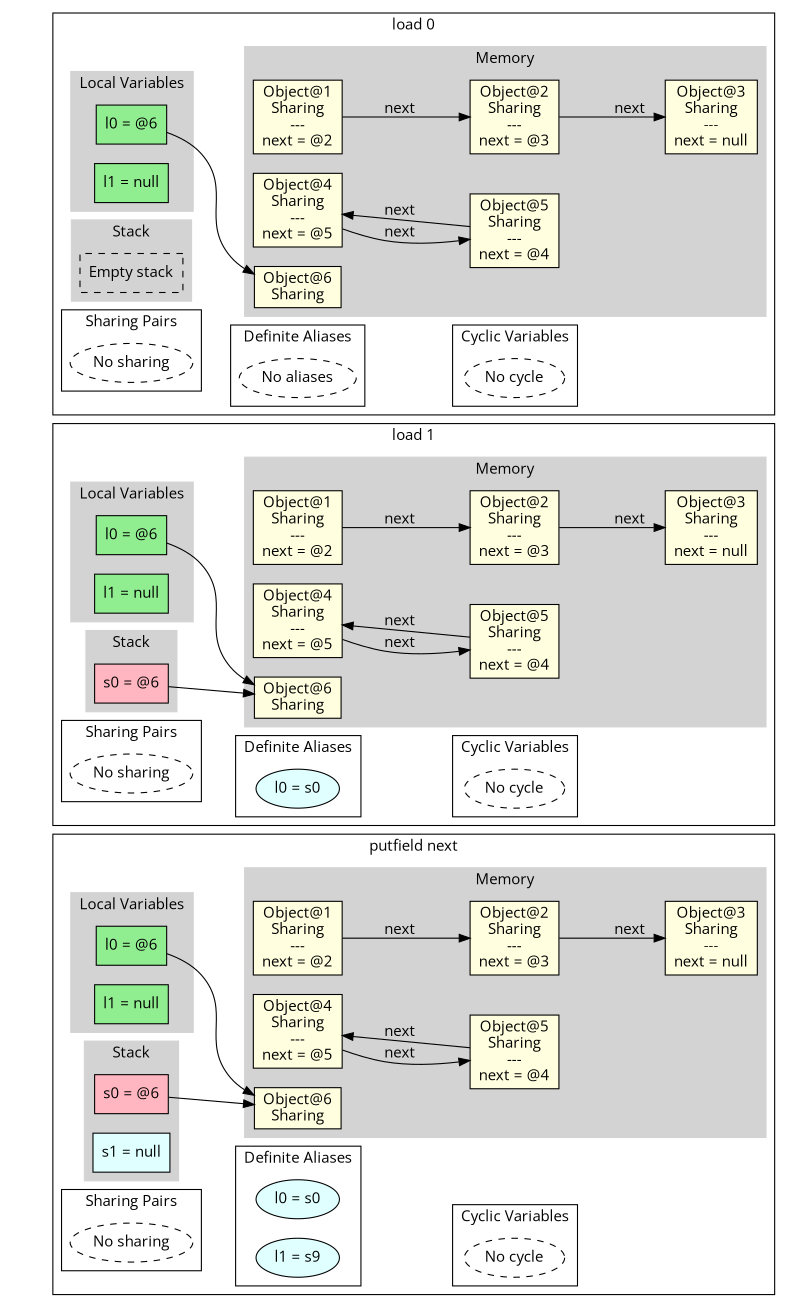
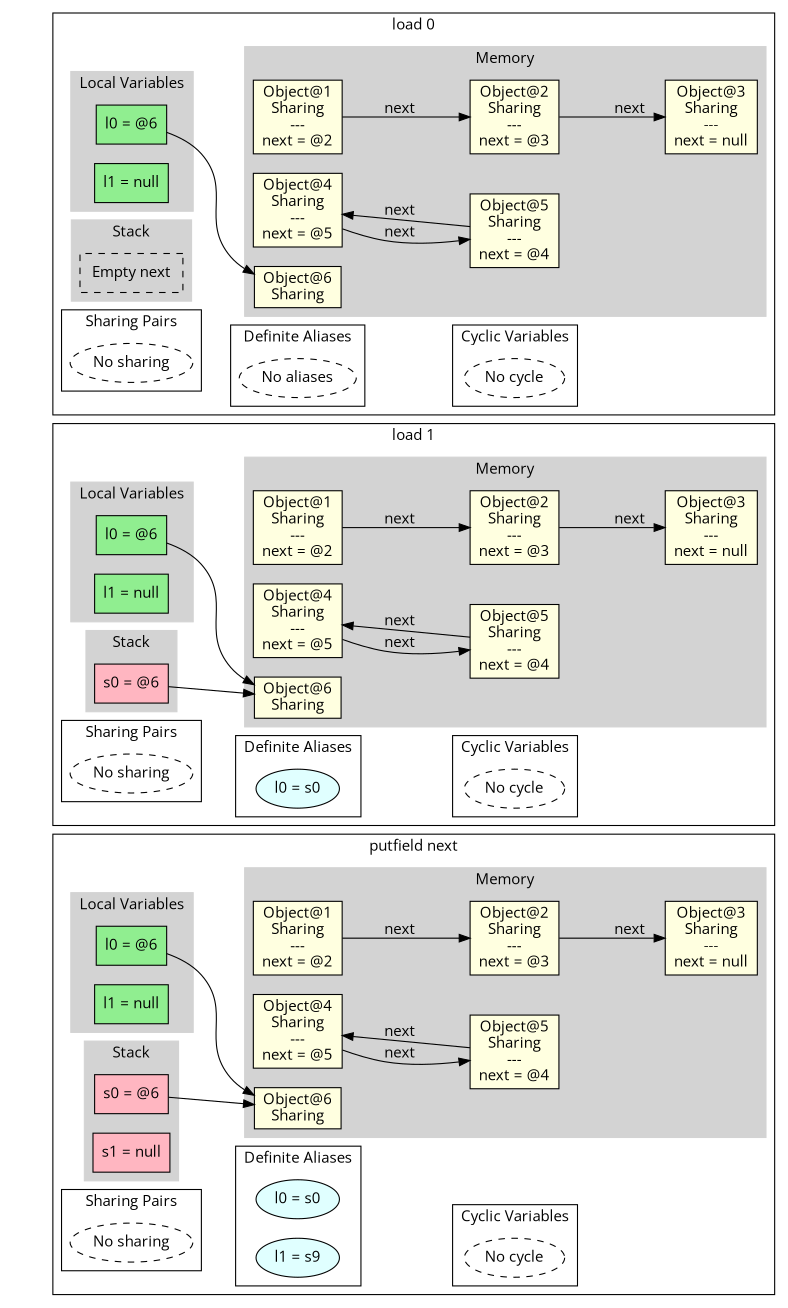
node "Empty stack": label "Empty stack" -> "Empty next"
node "s1 = null": fillcolor lightcyan -> lightpink
